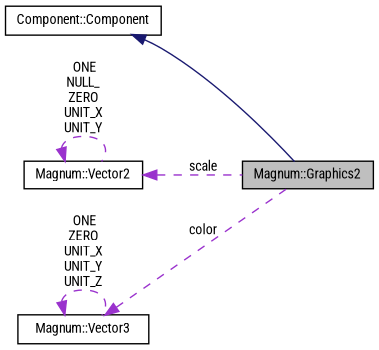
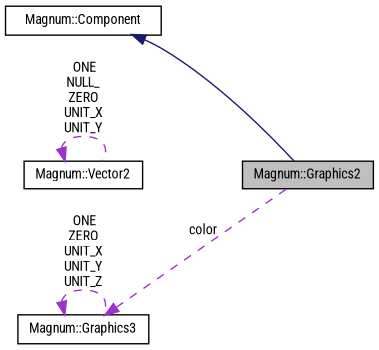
node "Component::Component": label "Component::Component" -> "Magnum::Component"
edge "Magnum::Graphics2" -> "Magnum::Vector2": removed, label "scale"
node "Magnum::Vector3": label "Magnum::Vector3" -> "Magnum::Graphics3"
